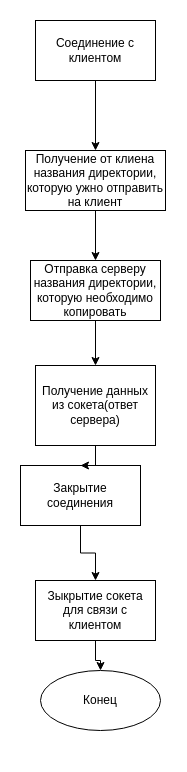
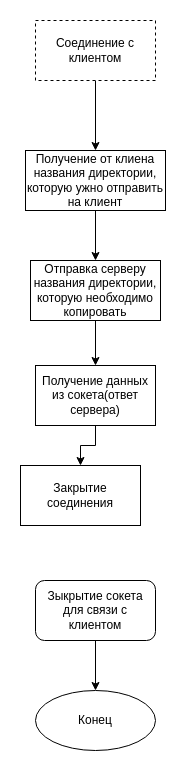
node "Соединение с клиентом": style solid -> dashed
node "Получение данных из сокета(ответ сервера)": size 120x80 -> 120x60
edge "Закрытие соединения" -> "Зыкрытие сокета для связи с клиентом": removed
node "Зыкрытие сокета для связи с клиентом": shape rectangle -> rounded rectangle
node "Конец": moved (101, 701) -> (96, 721)
